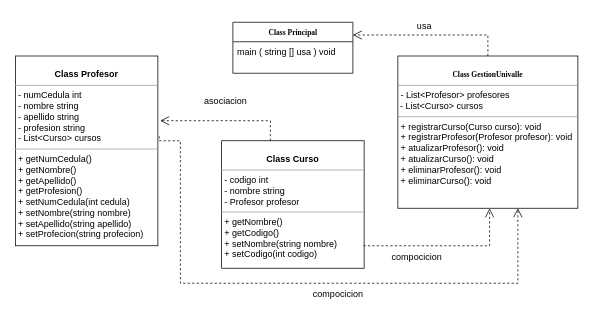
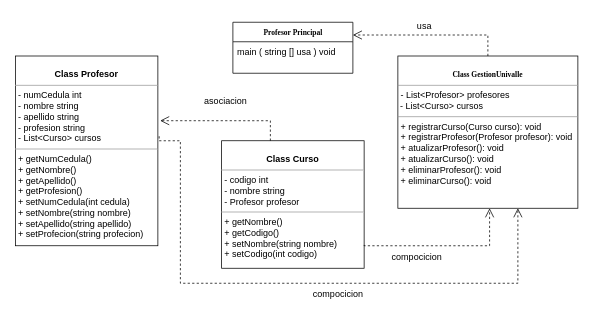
node "Class Principal": label "Class Principal" -> "Profesor Principal"
